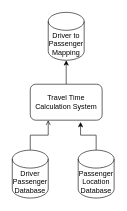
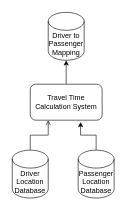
node "Driver Passenger Database": label "Driver Passenger Database" -> "Driver Location Database"
